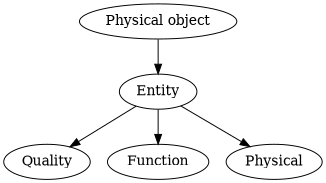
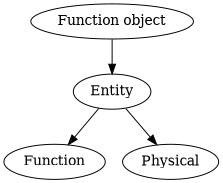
node "Physical object": label "Physical object" -> "Function object"
node "Quality": removed
